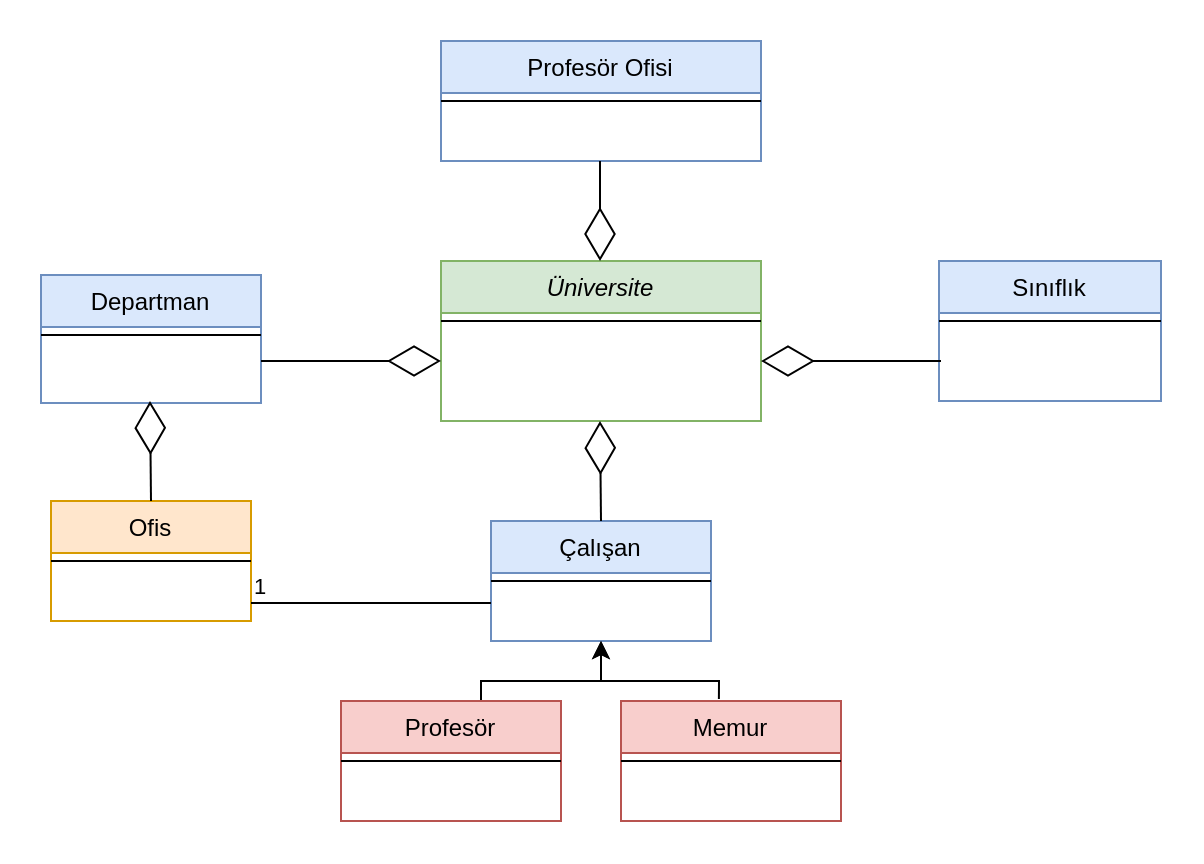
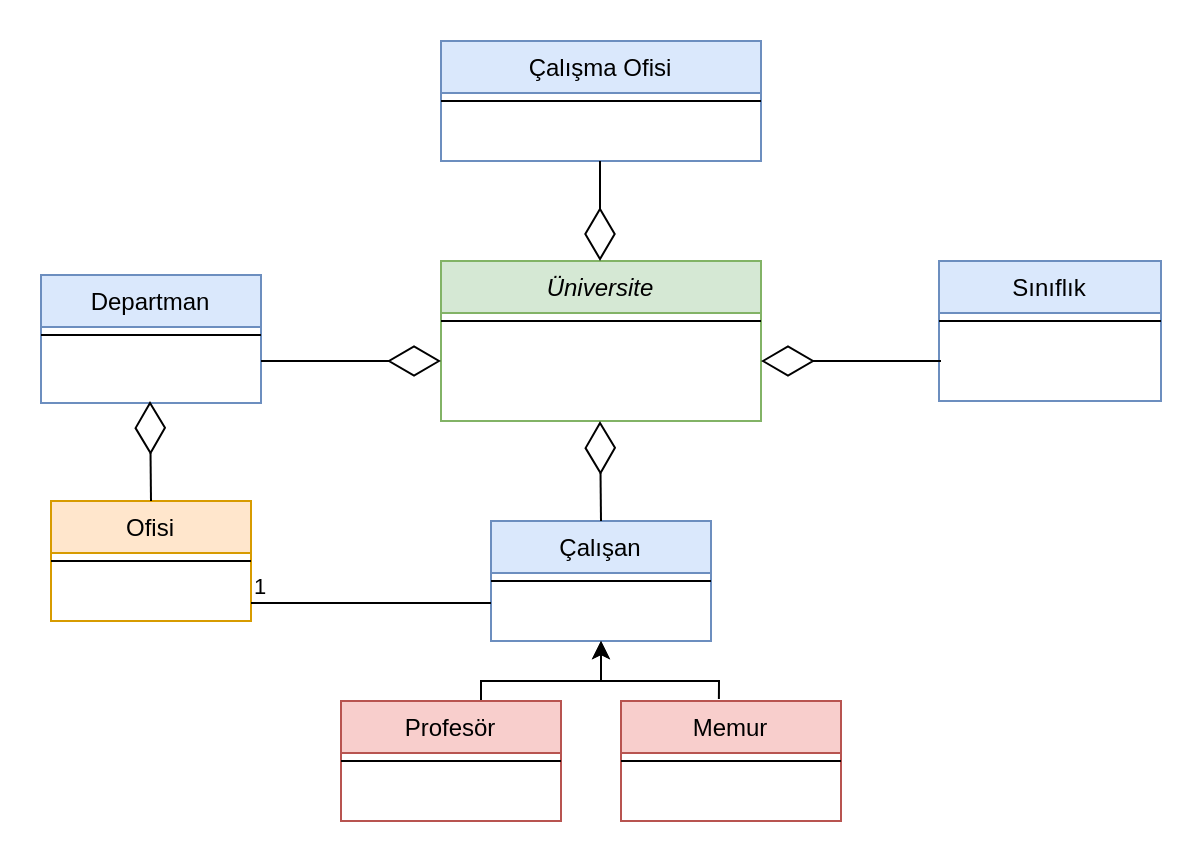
node "Profesör Ofisi": label "Profesör Ofisi" -> "Çalışma Ofisi"
node "Ofis": label "Ofis" -> "Ofisi"
